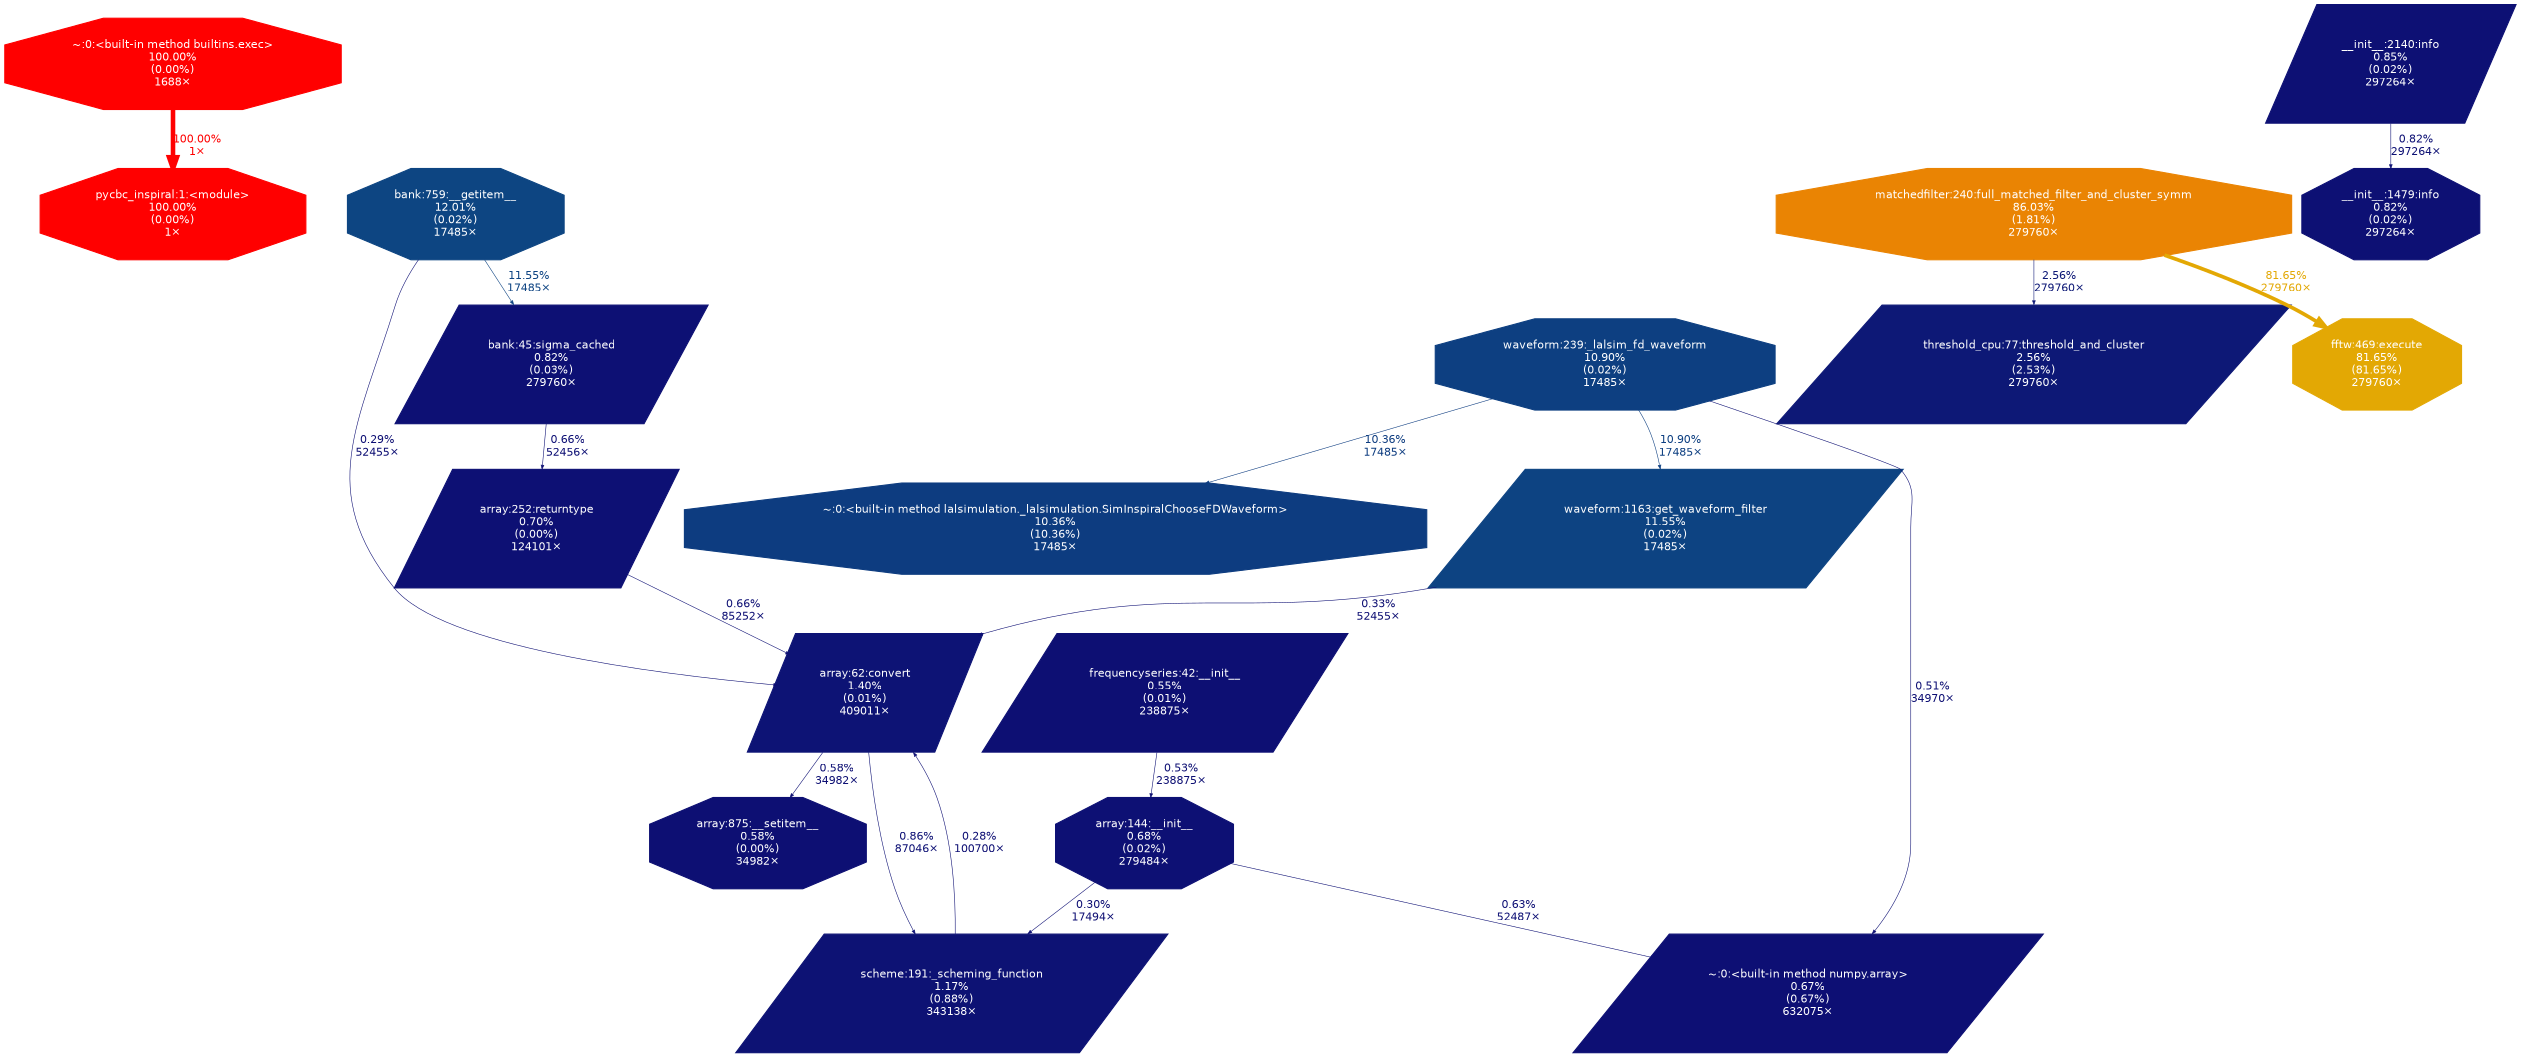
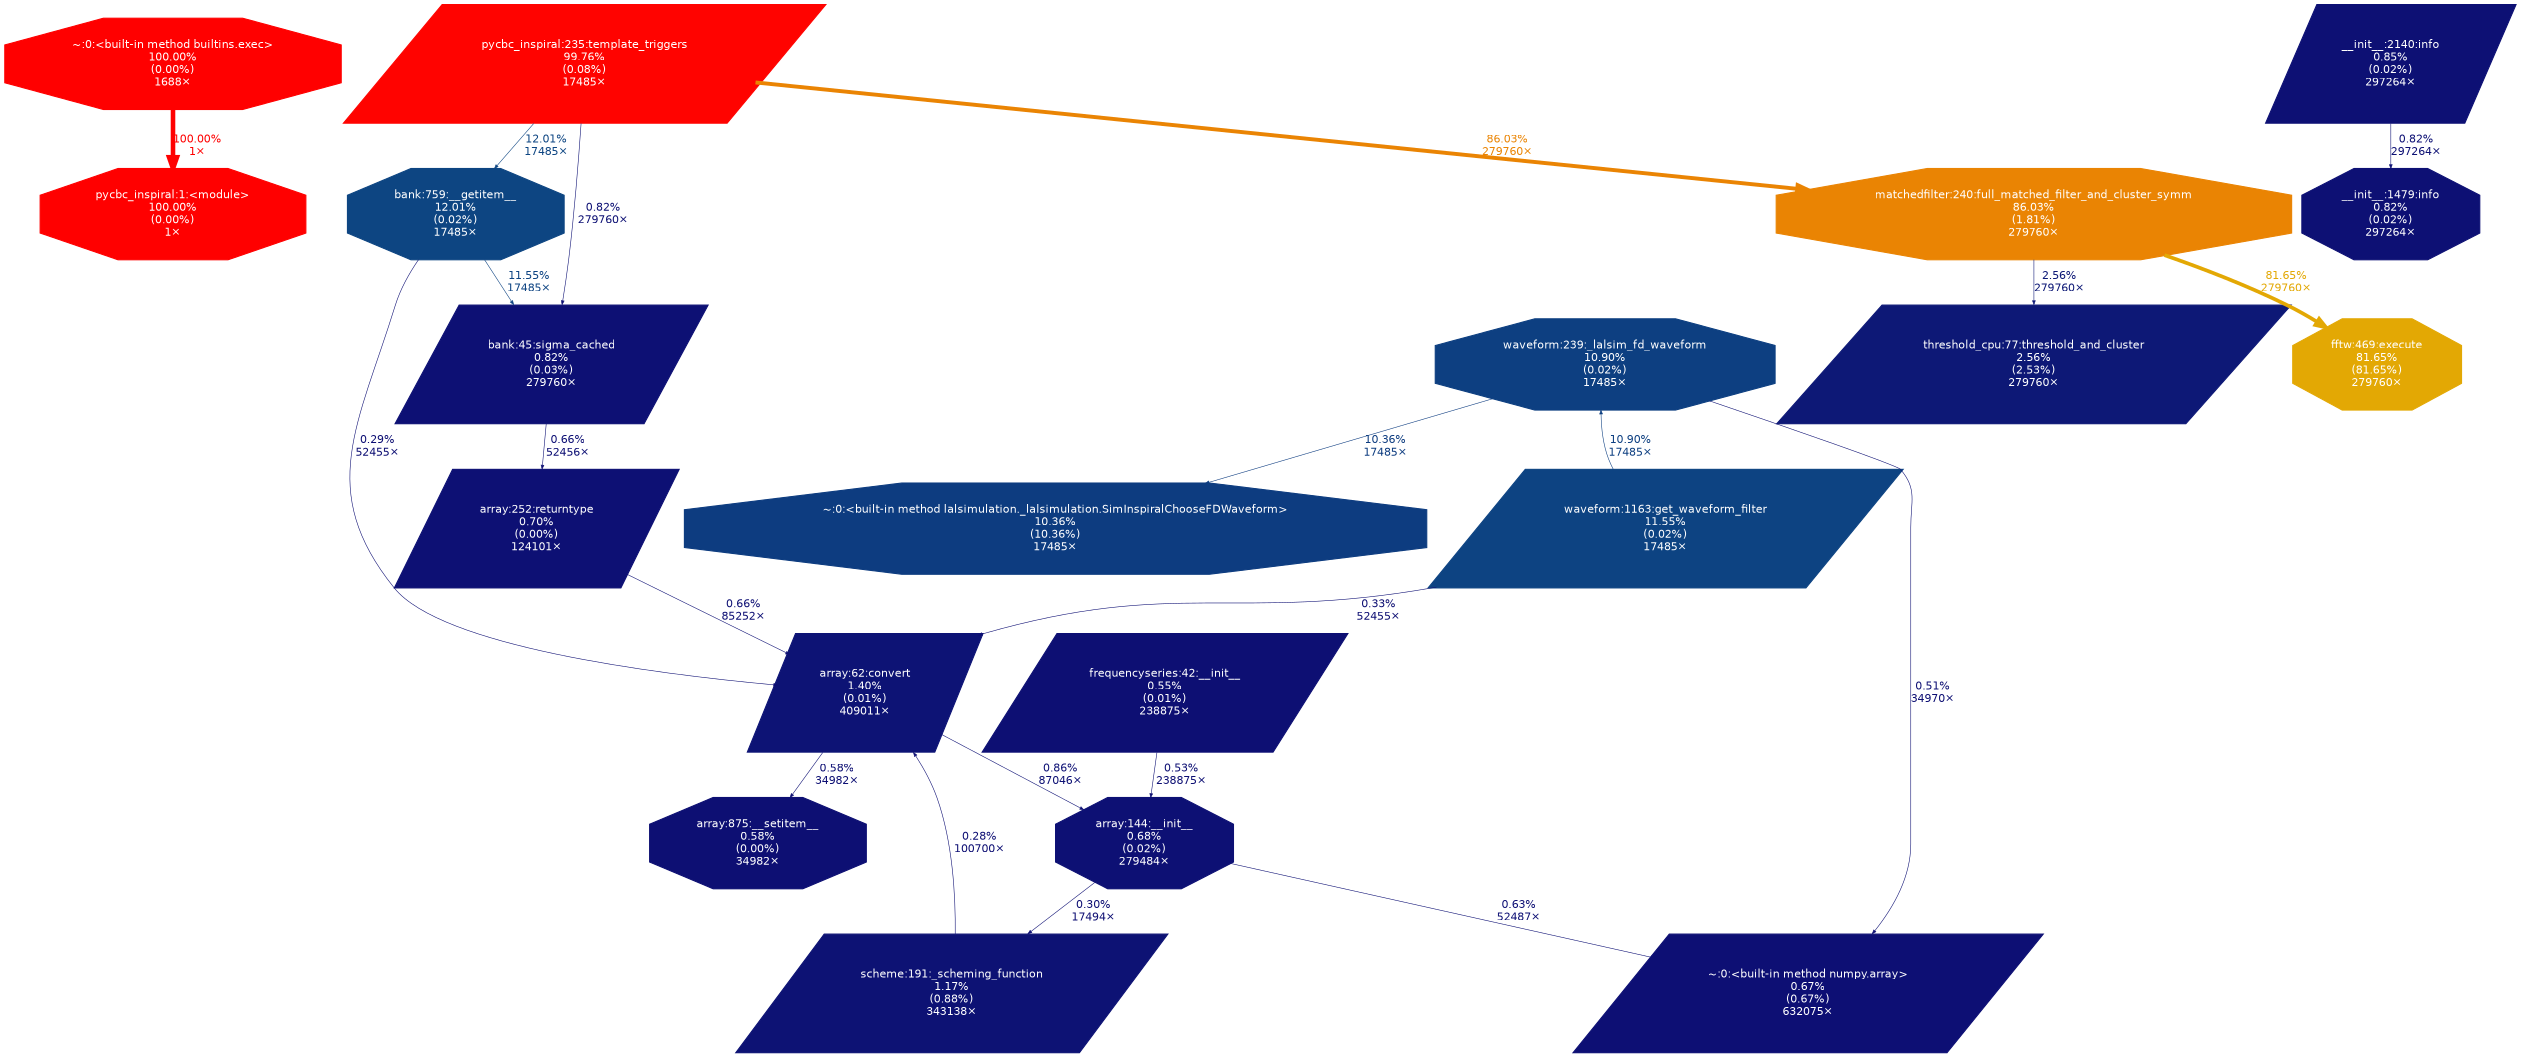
node "pycbc_inspiral:235:template_triggers 99.76% (0.08%) 17485×": added
edge "waveform:239:_lalsim_fd_waveform 10.90% (0.02%) 17485×" -> "waveform:1163:get_waveform_filter 11.55% (0.02%) 17485×": reversed
edge "array:62:convert 1.40% (0.01%) 409011×" -> "scheme:191:_scheming_function 1.17% (0.88%) 343138×": now "array:62:convert 1.40% (0.01%) 409011×" -> "array:144:__init__ 0.68% (0.02%) 279484×"
